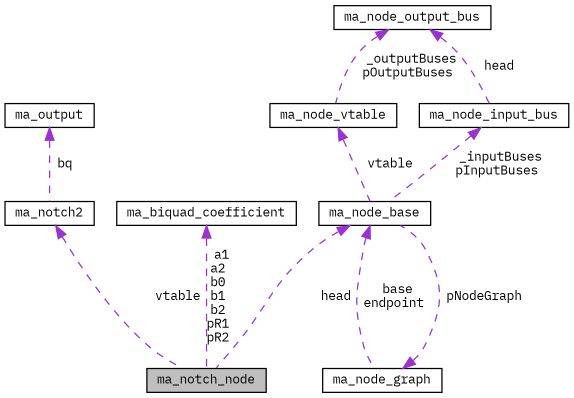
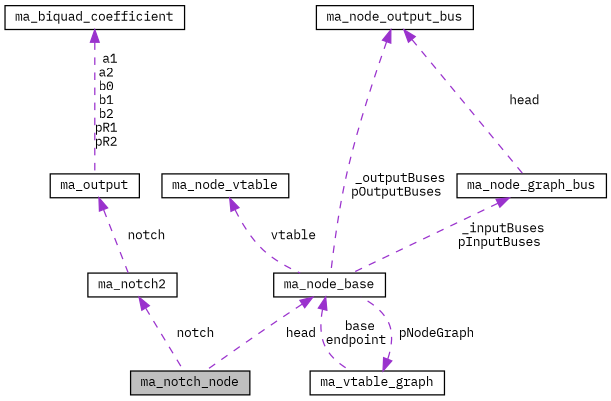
edge "ma_node_vtable" -> "ma_node_output_bus": now "ma_node_base" -> "ma_node_output_bus"
node "ma_node_input_bus": label "ma_node_input_bus" -> "ma_node_graph_bus"
edge "ma_notch2" -> "ma_output": label " bq" -> " notch"
edge "ma_notch_node" -> "ma_notch2": label " vtable" -> " notch"
edge "ma_notch_node" -> "ma_biquad_coefficient": now "ma_output" -> "ma_biquad_coefficient"
node "ma_node_graph": label "ma_node_graph" -> "ma_vtable_graph"
